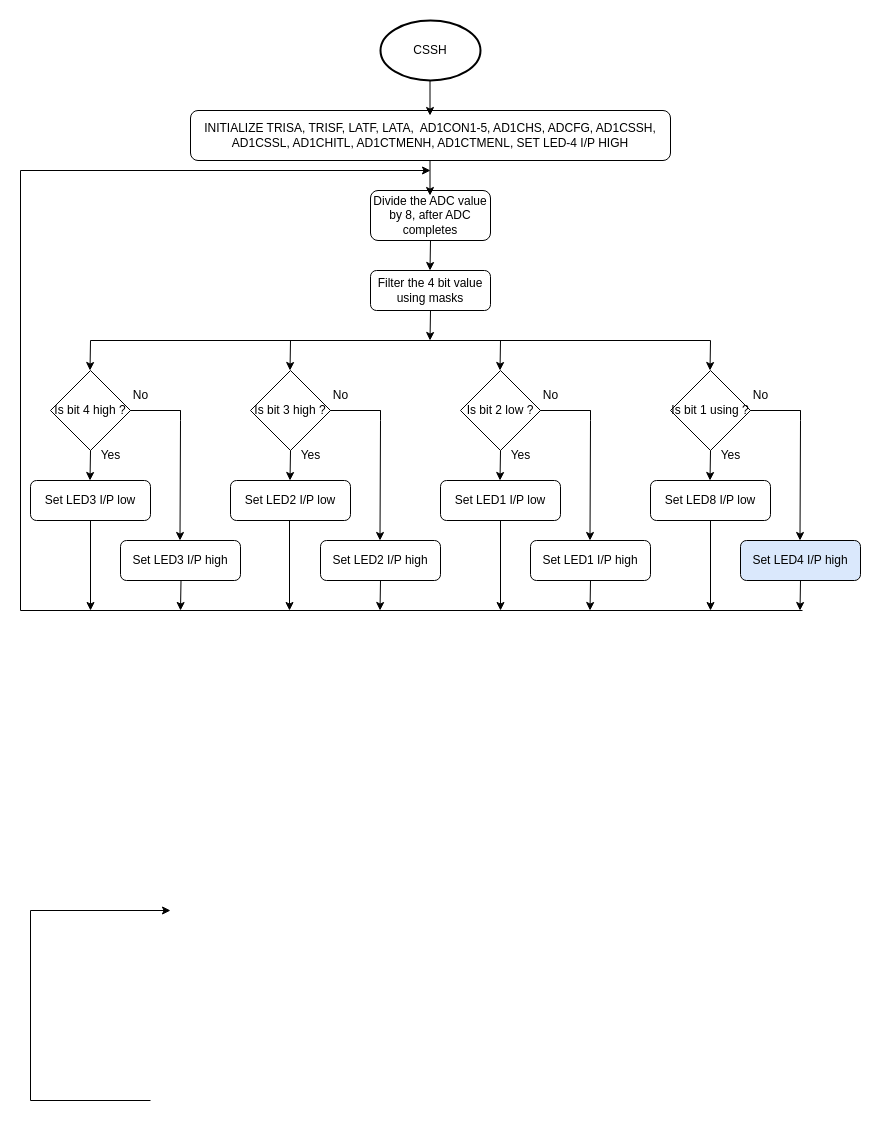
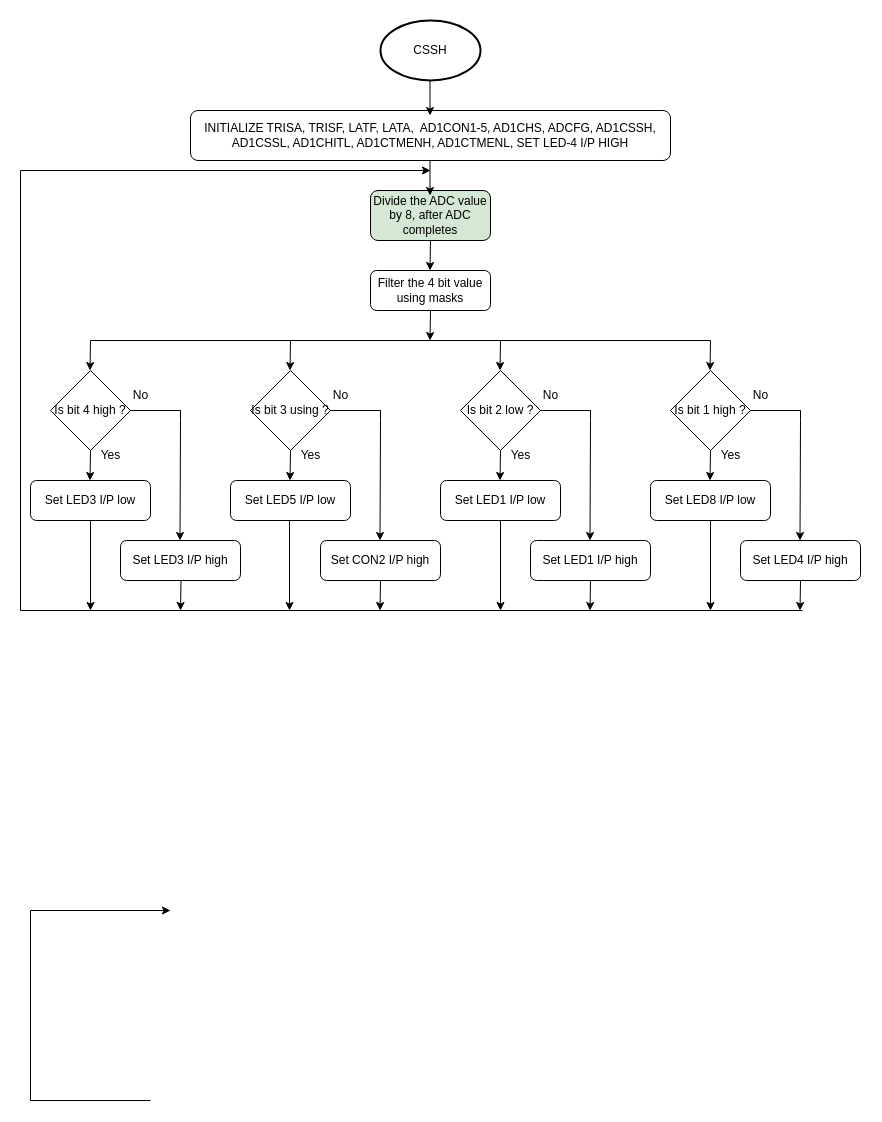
node "Divide the ADC value by 8, after ADC completes": fillcolor #ffffff -> #d5e8d4
node "Is bit 3 high ?": label "Is bit 3 high ?" -> "Is bit 3 using ?"
node "Is bit 1 using ?": label "Is bit 1 using ?" -> "Is bit 1 high ?"
node "Set LED2 I/P low": label "Set LED2 I/P low" -> "Set LED5 I/P low"
node "Set LED2 I/P high": label "Set LED2 I/P high" -> "Set CON2 I/P high"
node "Set LED4 I/P high": fillcolor #dae8fc -> #ffffff
